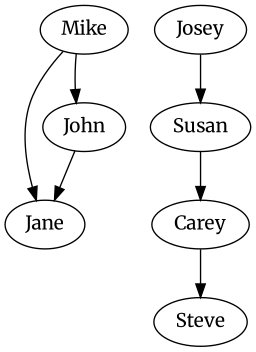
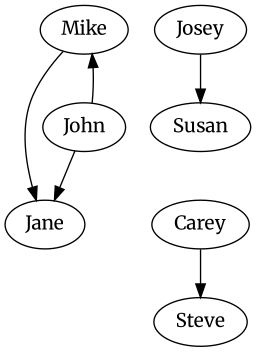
edge "Mike" -> "John": reversed
edge "Susan" -> "Carey": removed
